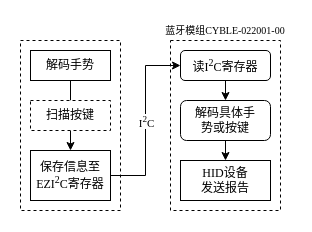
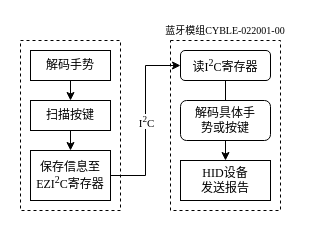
edge "读I2C寄存器" -> "解码具体手 势或按键": arrowhead classic -> none
edge "解码手势" -- "扫描按键": arrowhead none -> classic
node "扫描按键": style dashed -> solid
